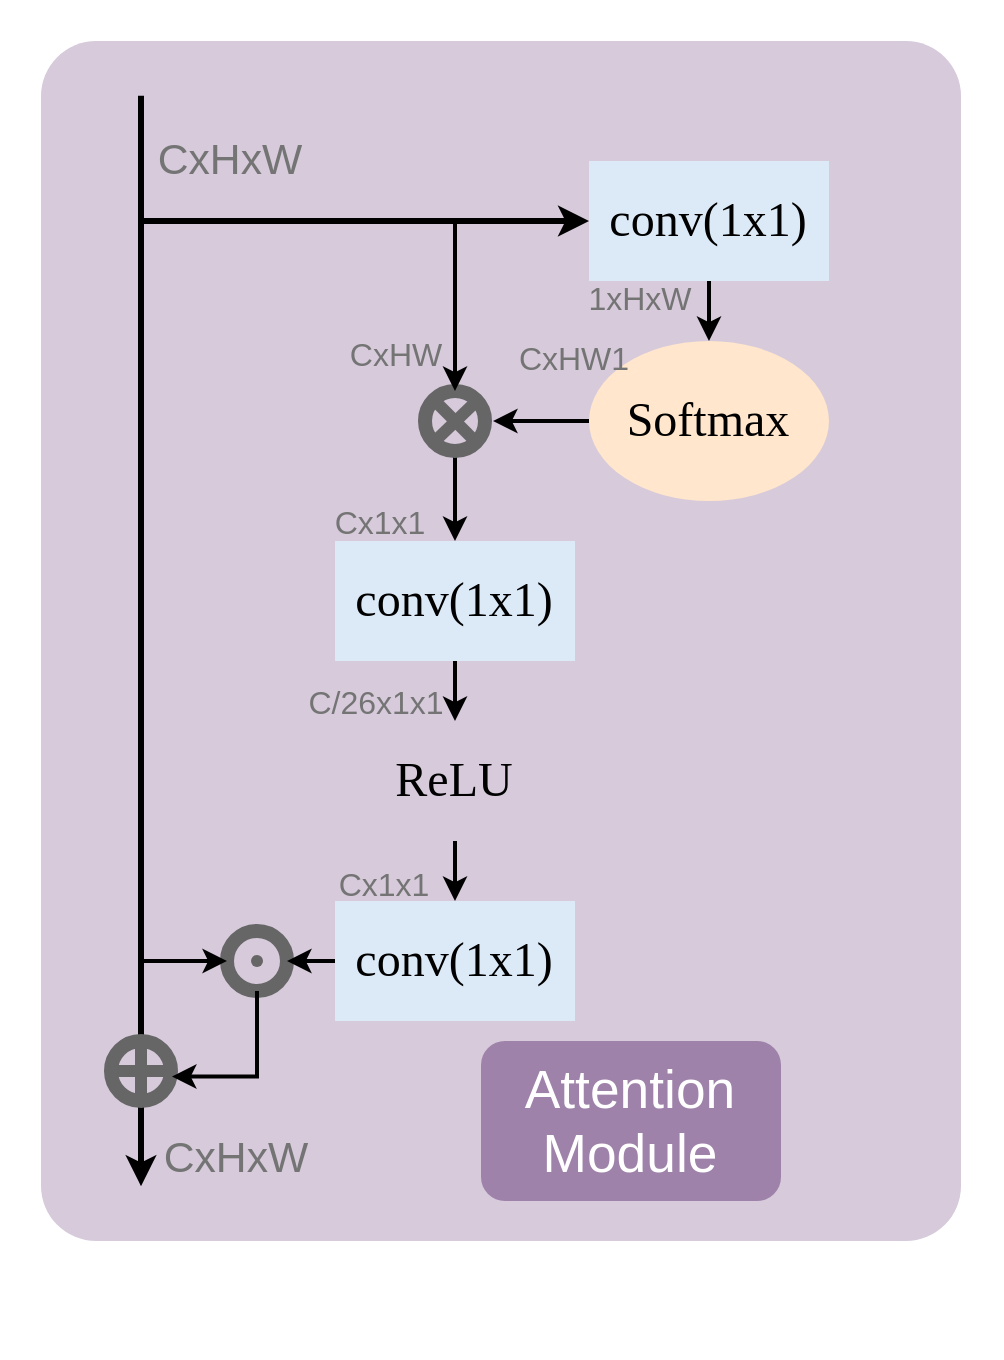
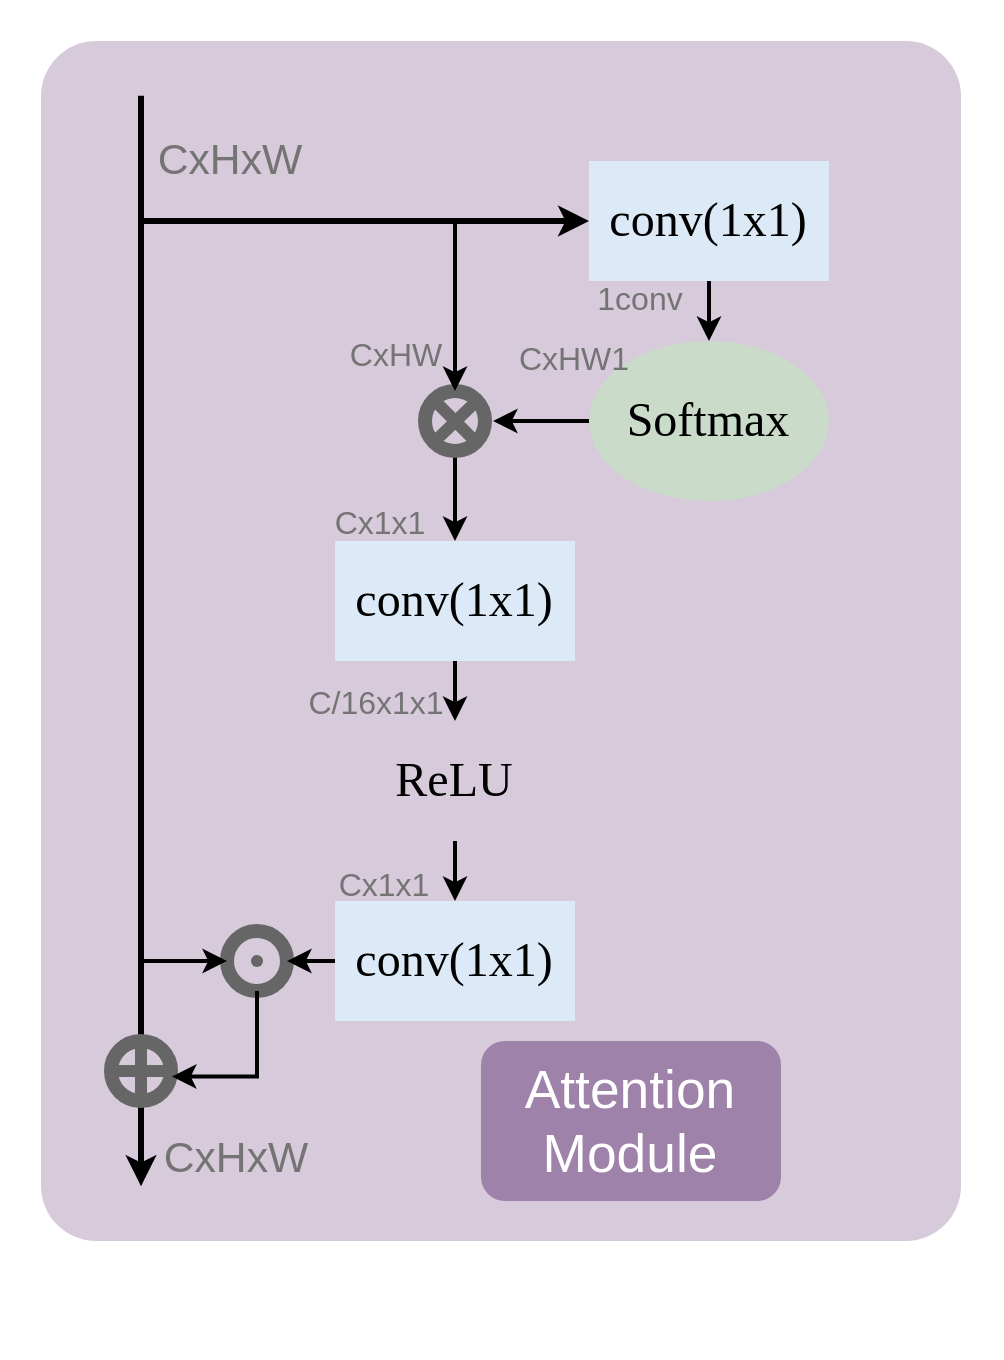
node "1xHxW": label "1xHxW" -> "1conv"
node "Softmax": fillcolor #ffe6cc -> #cadcc9
node "C/26x1x1": label "C/26x1x1" -> "C/16x1x1"
